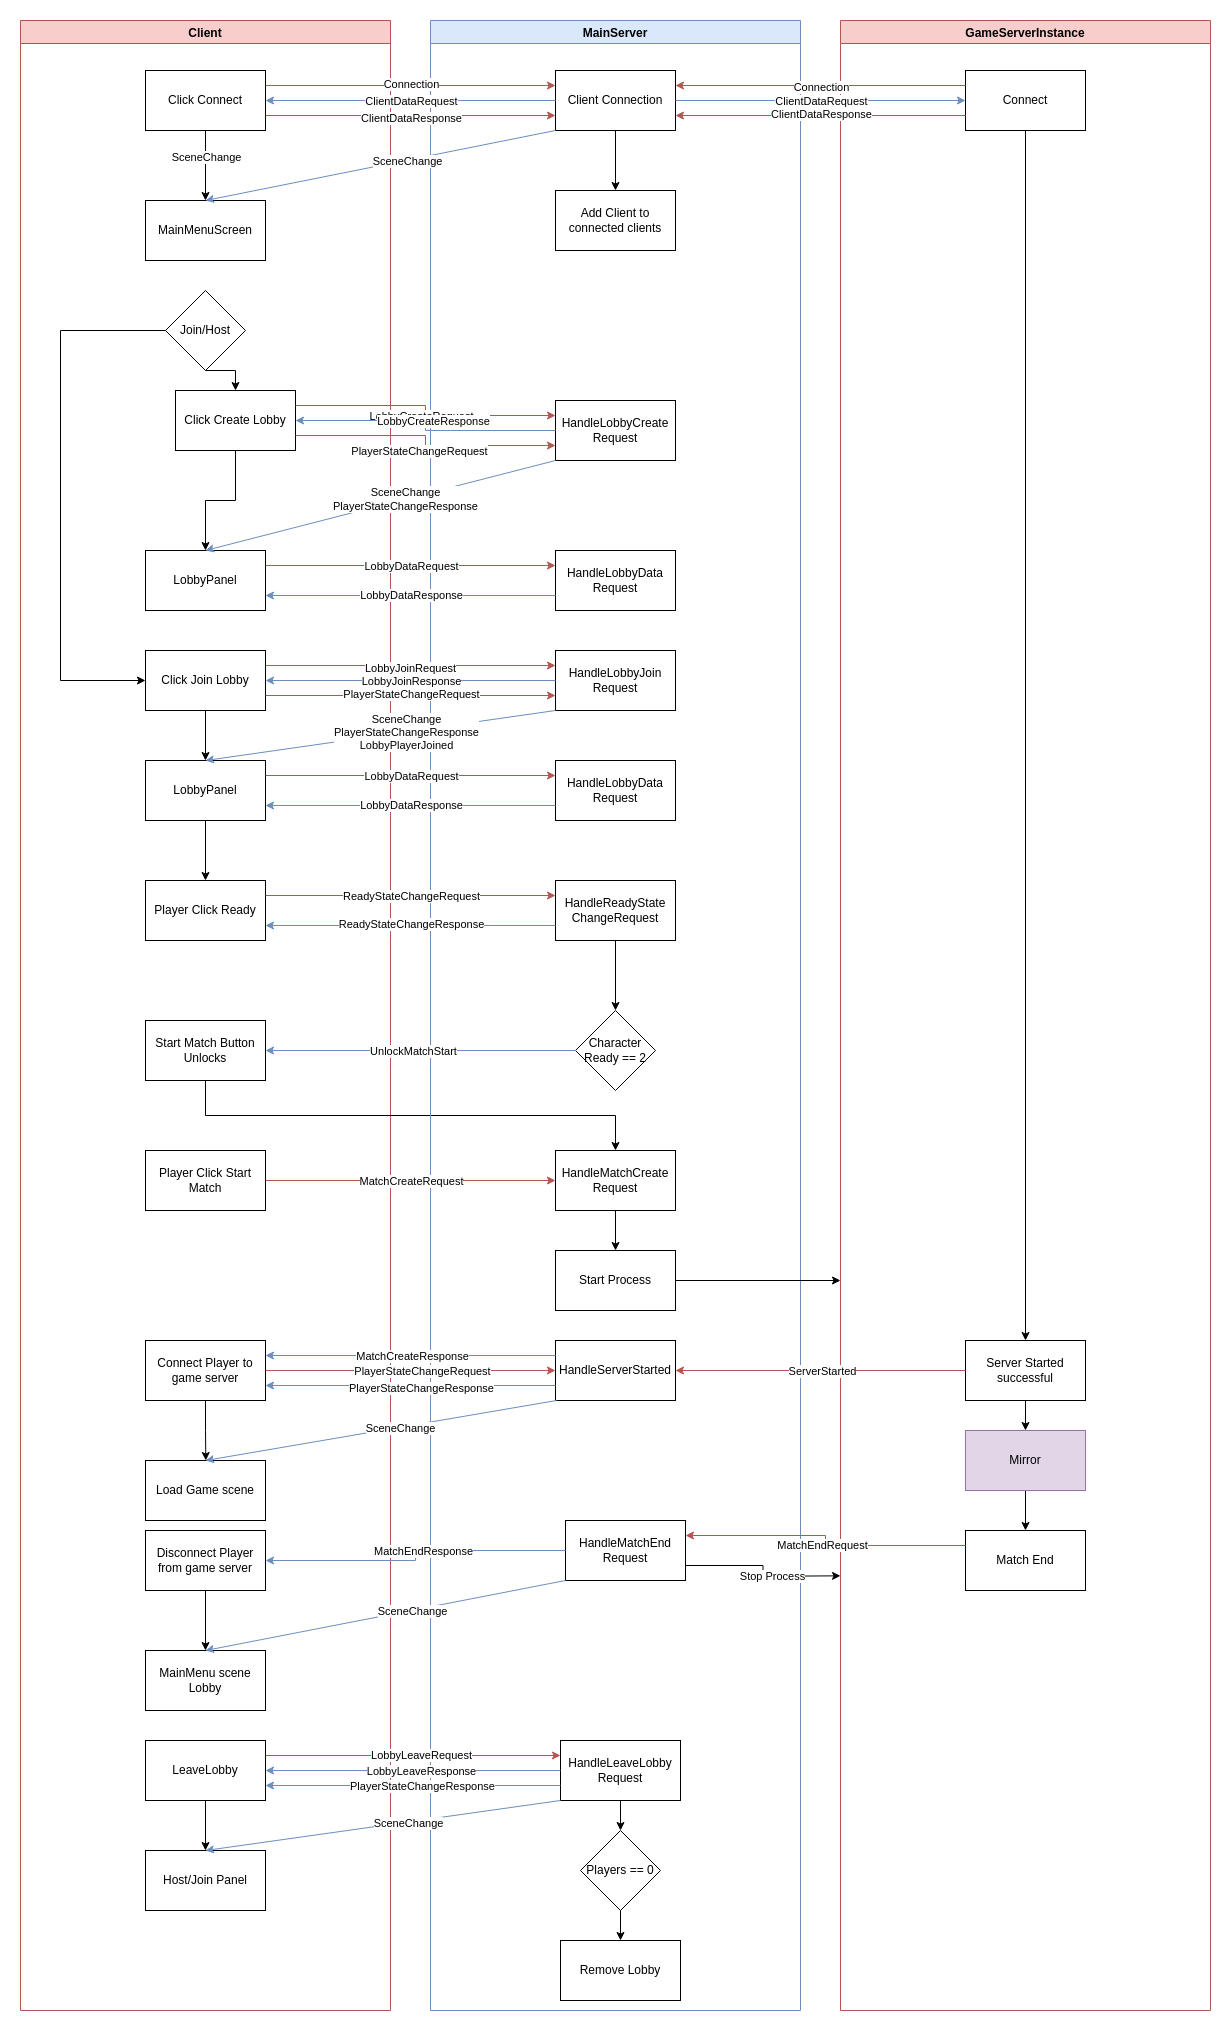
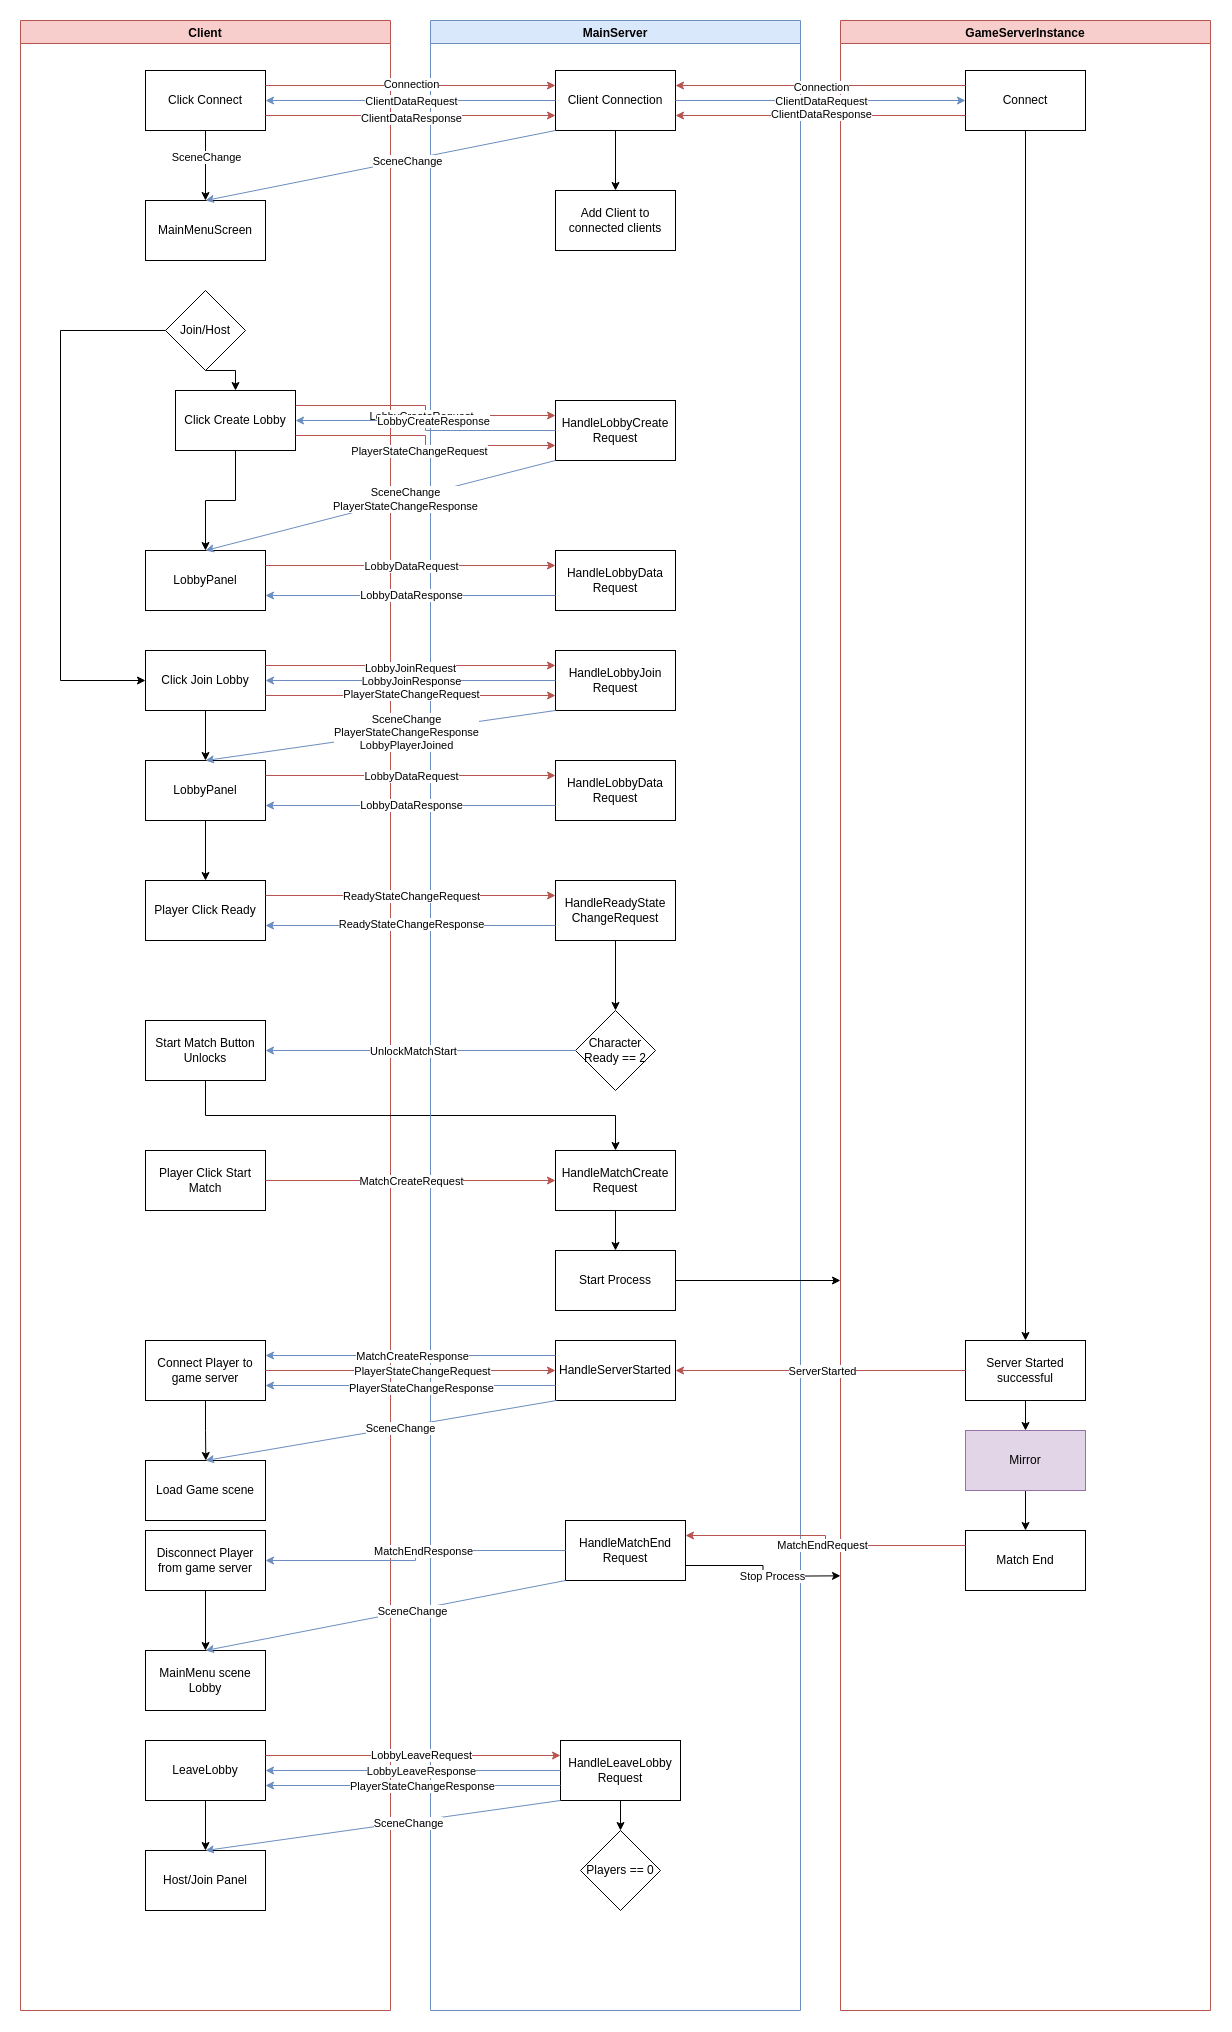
edge "Players == 0" -> "Remove Lobby": removed
node "Remove Lobby": removed
